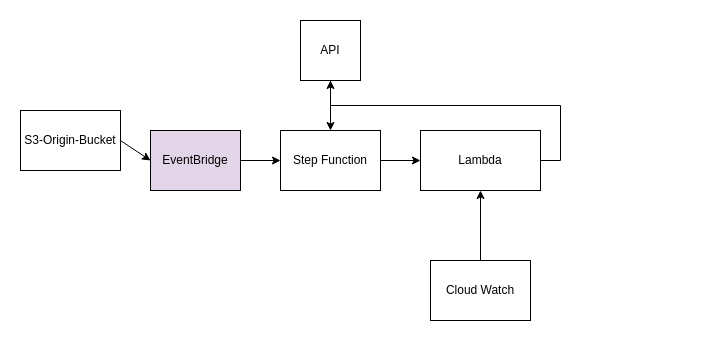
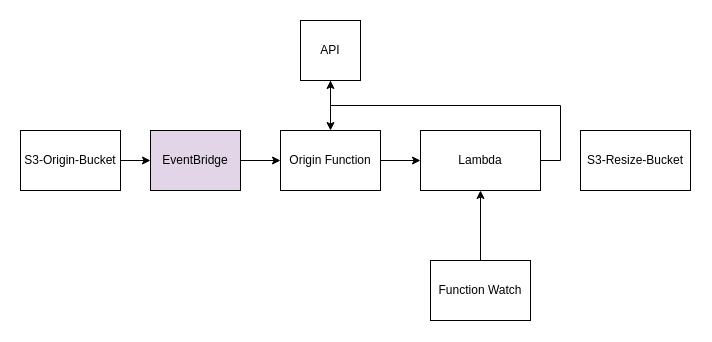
node "S3-Origin-Bucket": moved (71, 141) -> (71, 161)
node "Step Function": label "Step Function" -> "Origin Function"
node "S3-Resize-Bucket": added
node "Cloud Watch": label "Cloud Watch" -> "Function Watch"
